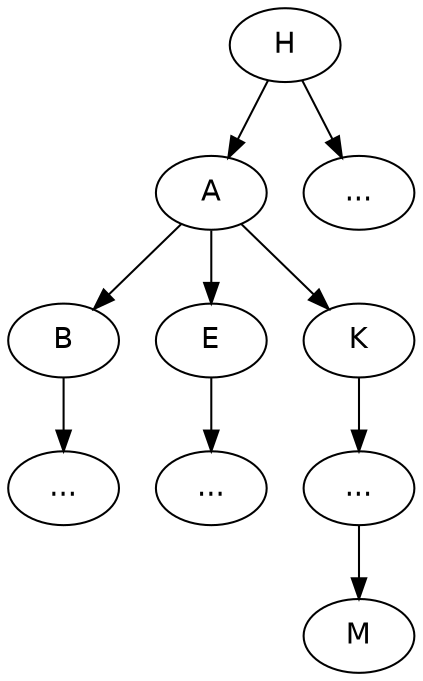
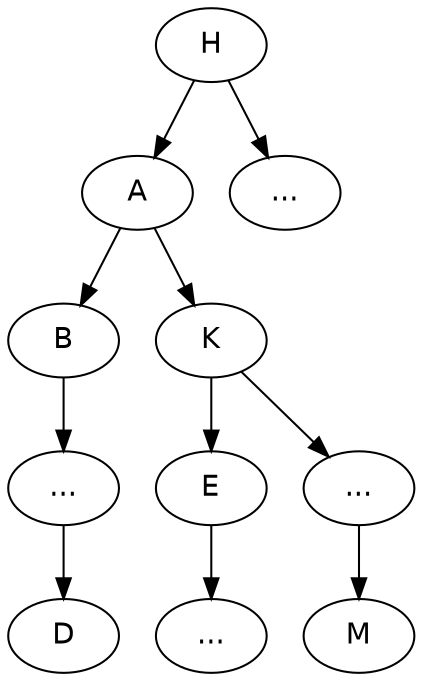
edge "A" -> "E": now "K" -> "E"
node "D": added
